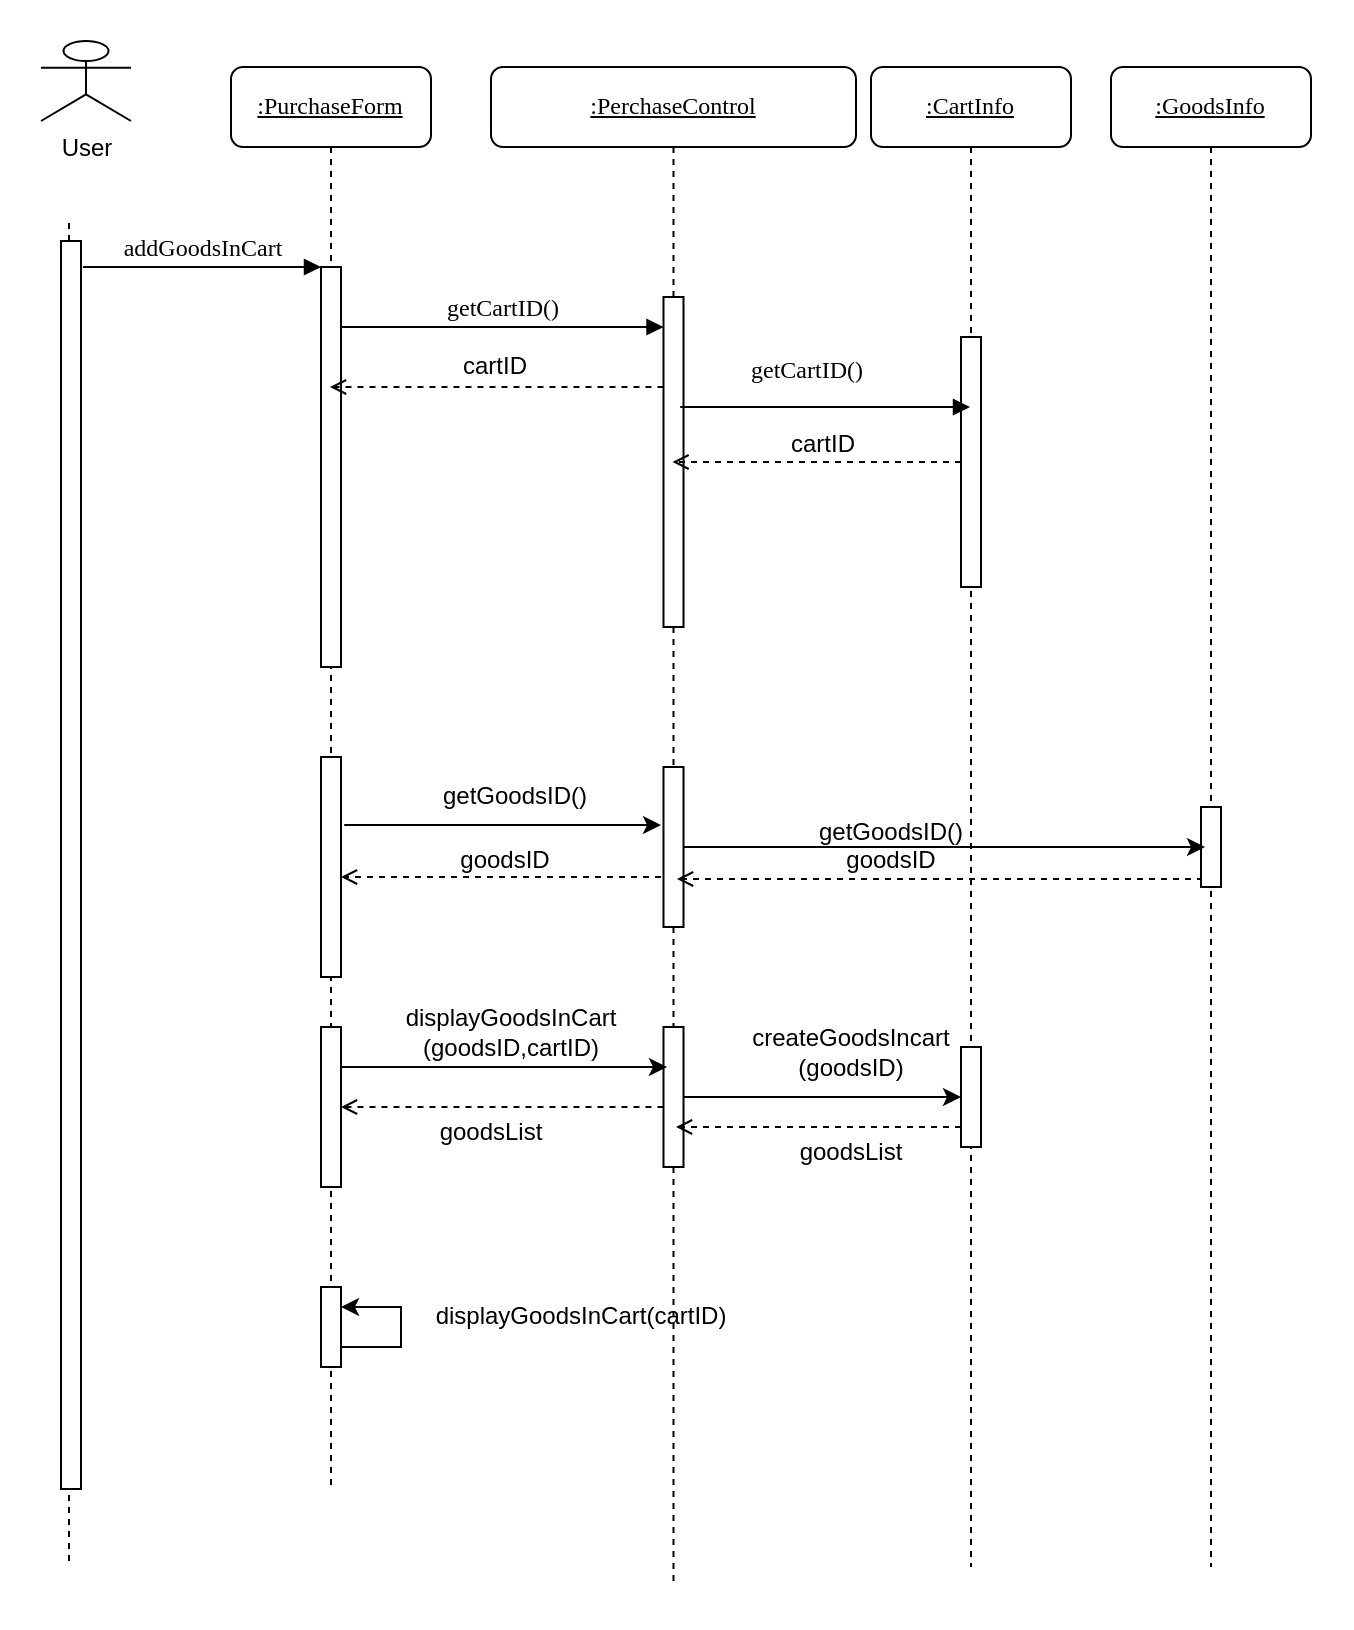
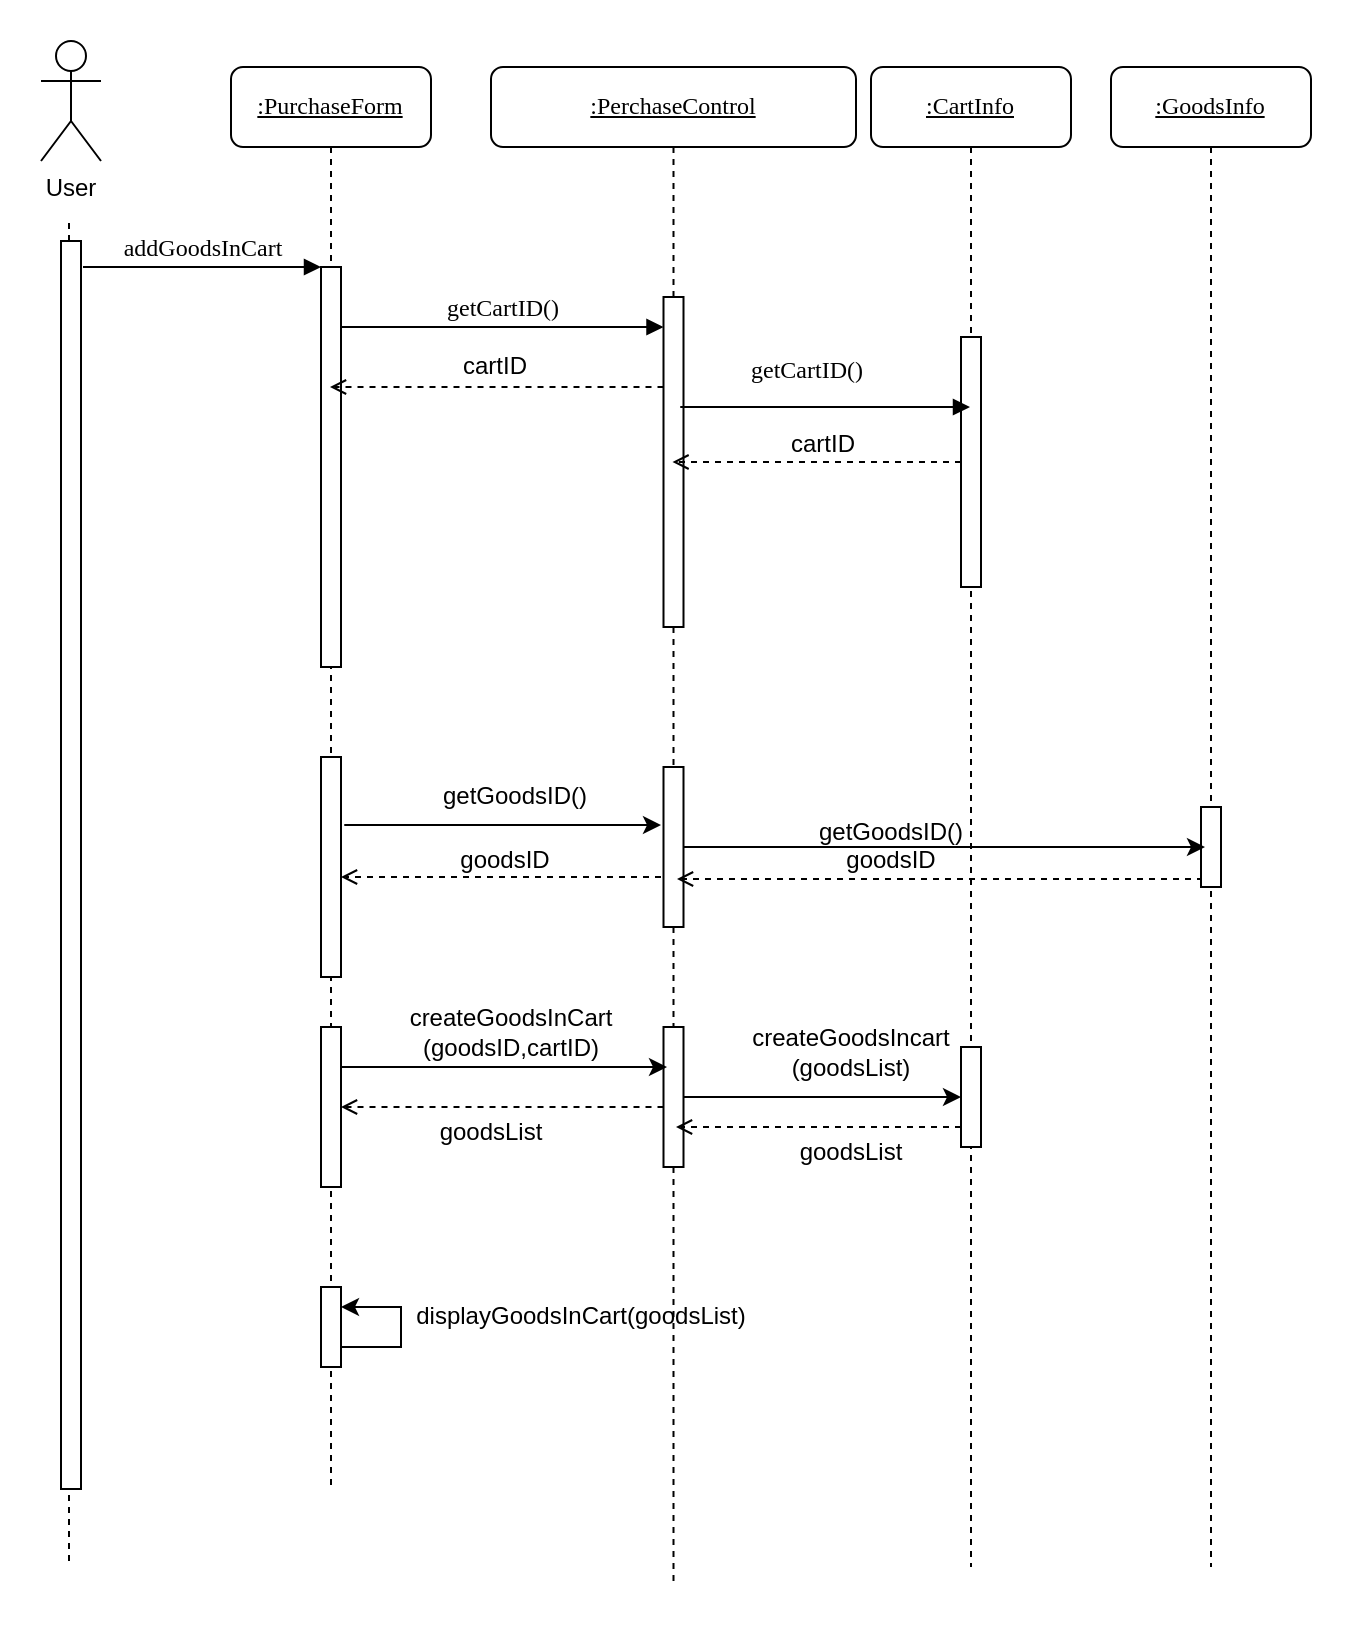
node "User": size 90x80 -> 60x120
node "displayGoodsInCart (goodsID,cartID)": label "displayGoodsInCart (goodsID,cartID)" -> "createGoodsInCart (goodsID,cartID)"
node "createGoodsIncart (goodsID)": label "createGoodsIncart (goodsID)" -> "createGoodsIncart (goodsList)"
node "displayGoodsInCart(cartID)": label "displayGoodsInCart(cartID)" -> "displayGoodsInCart(goodsList)"
